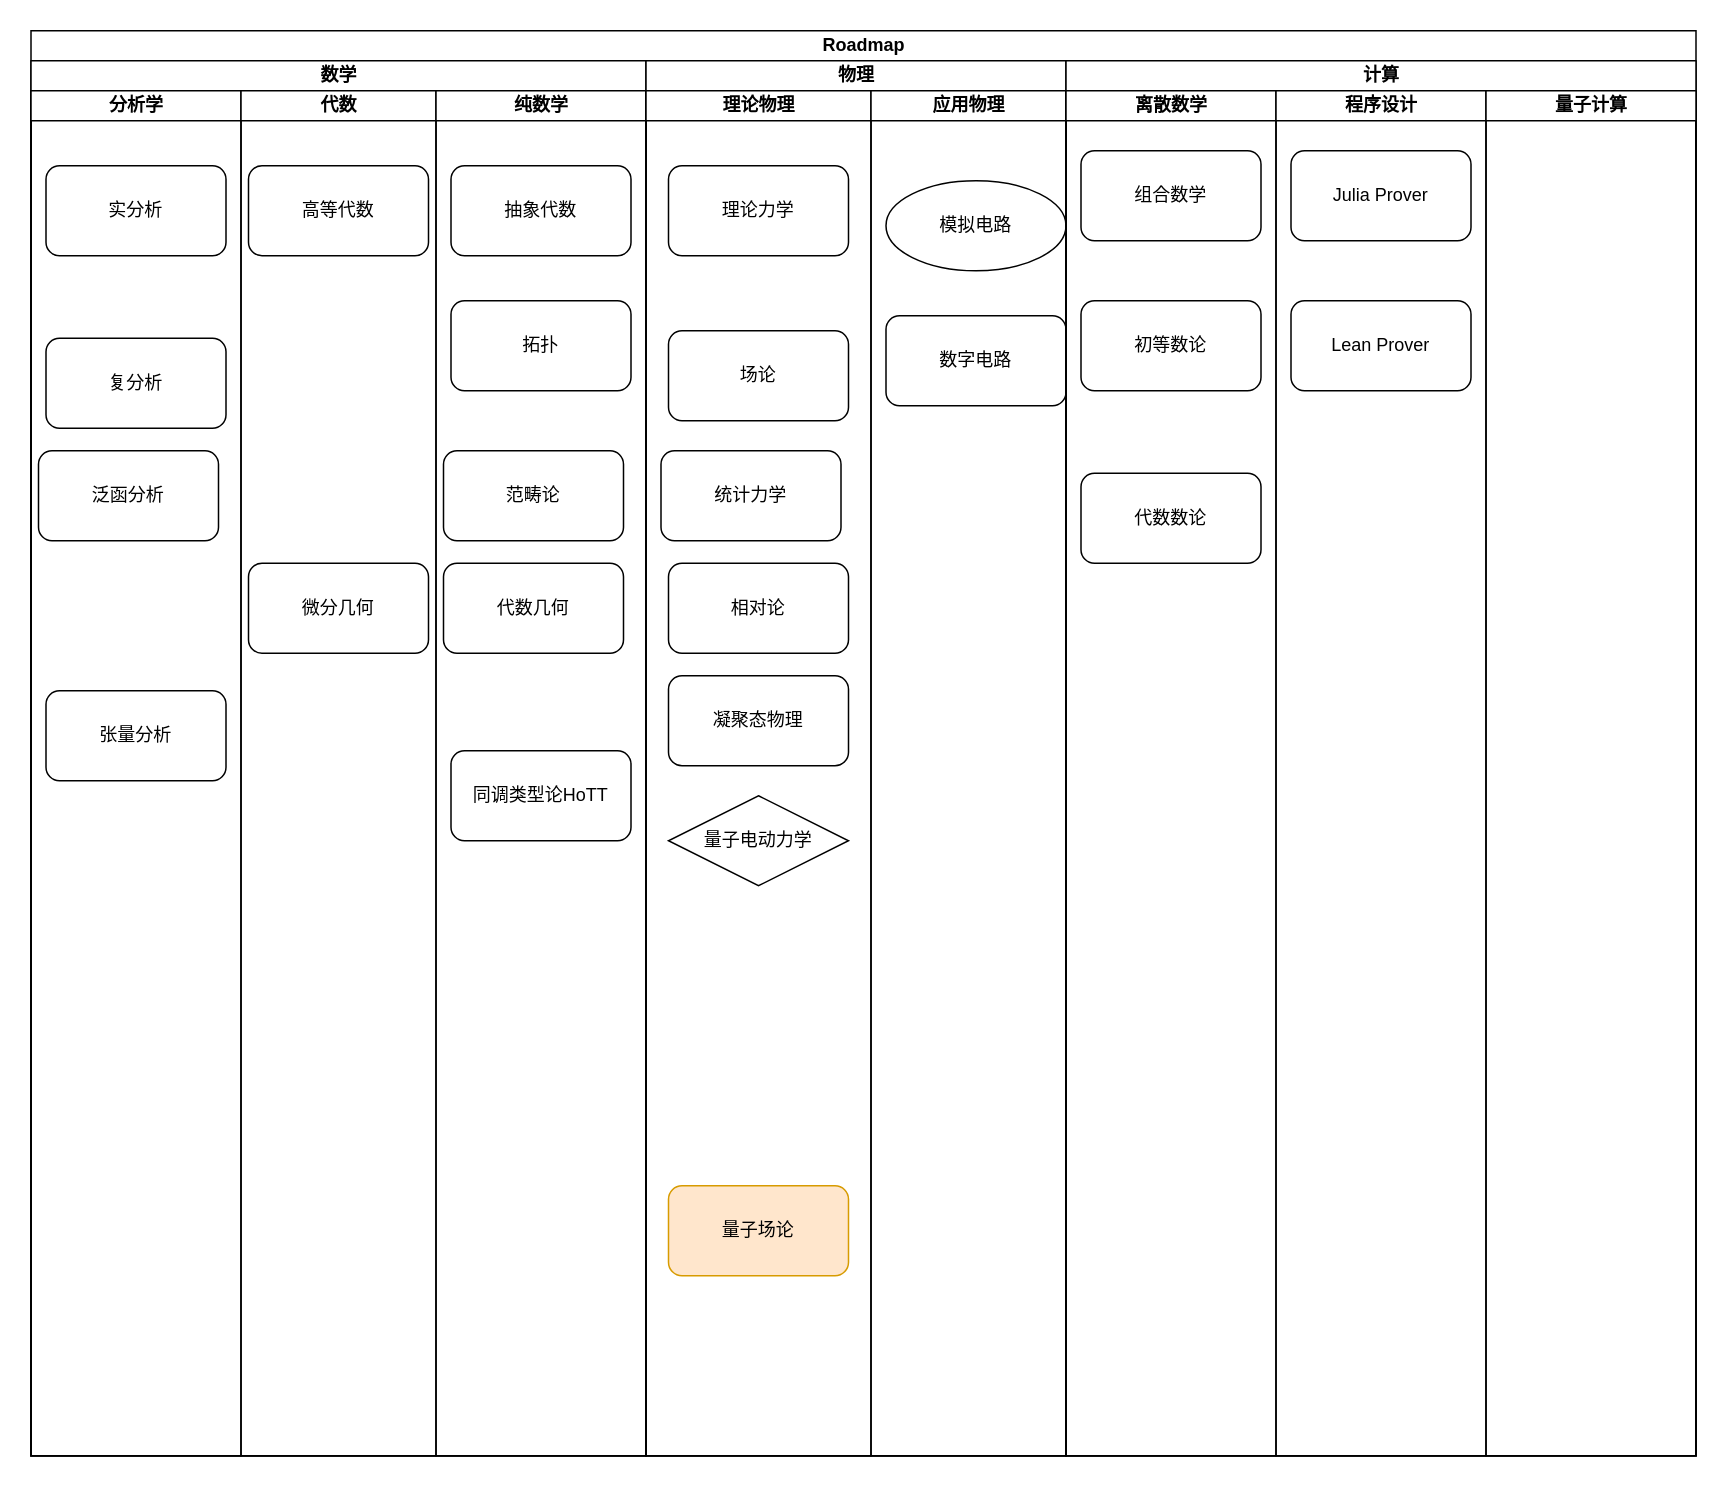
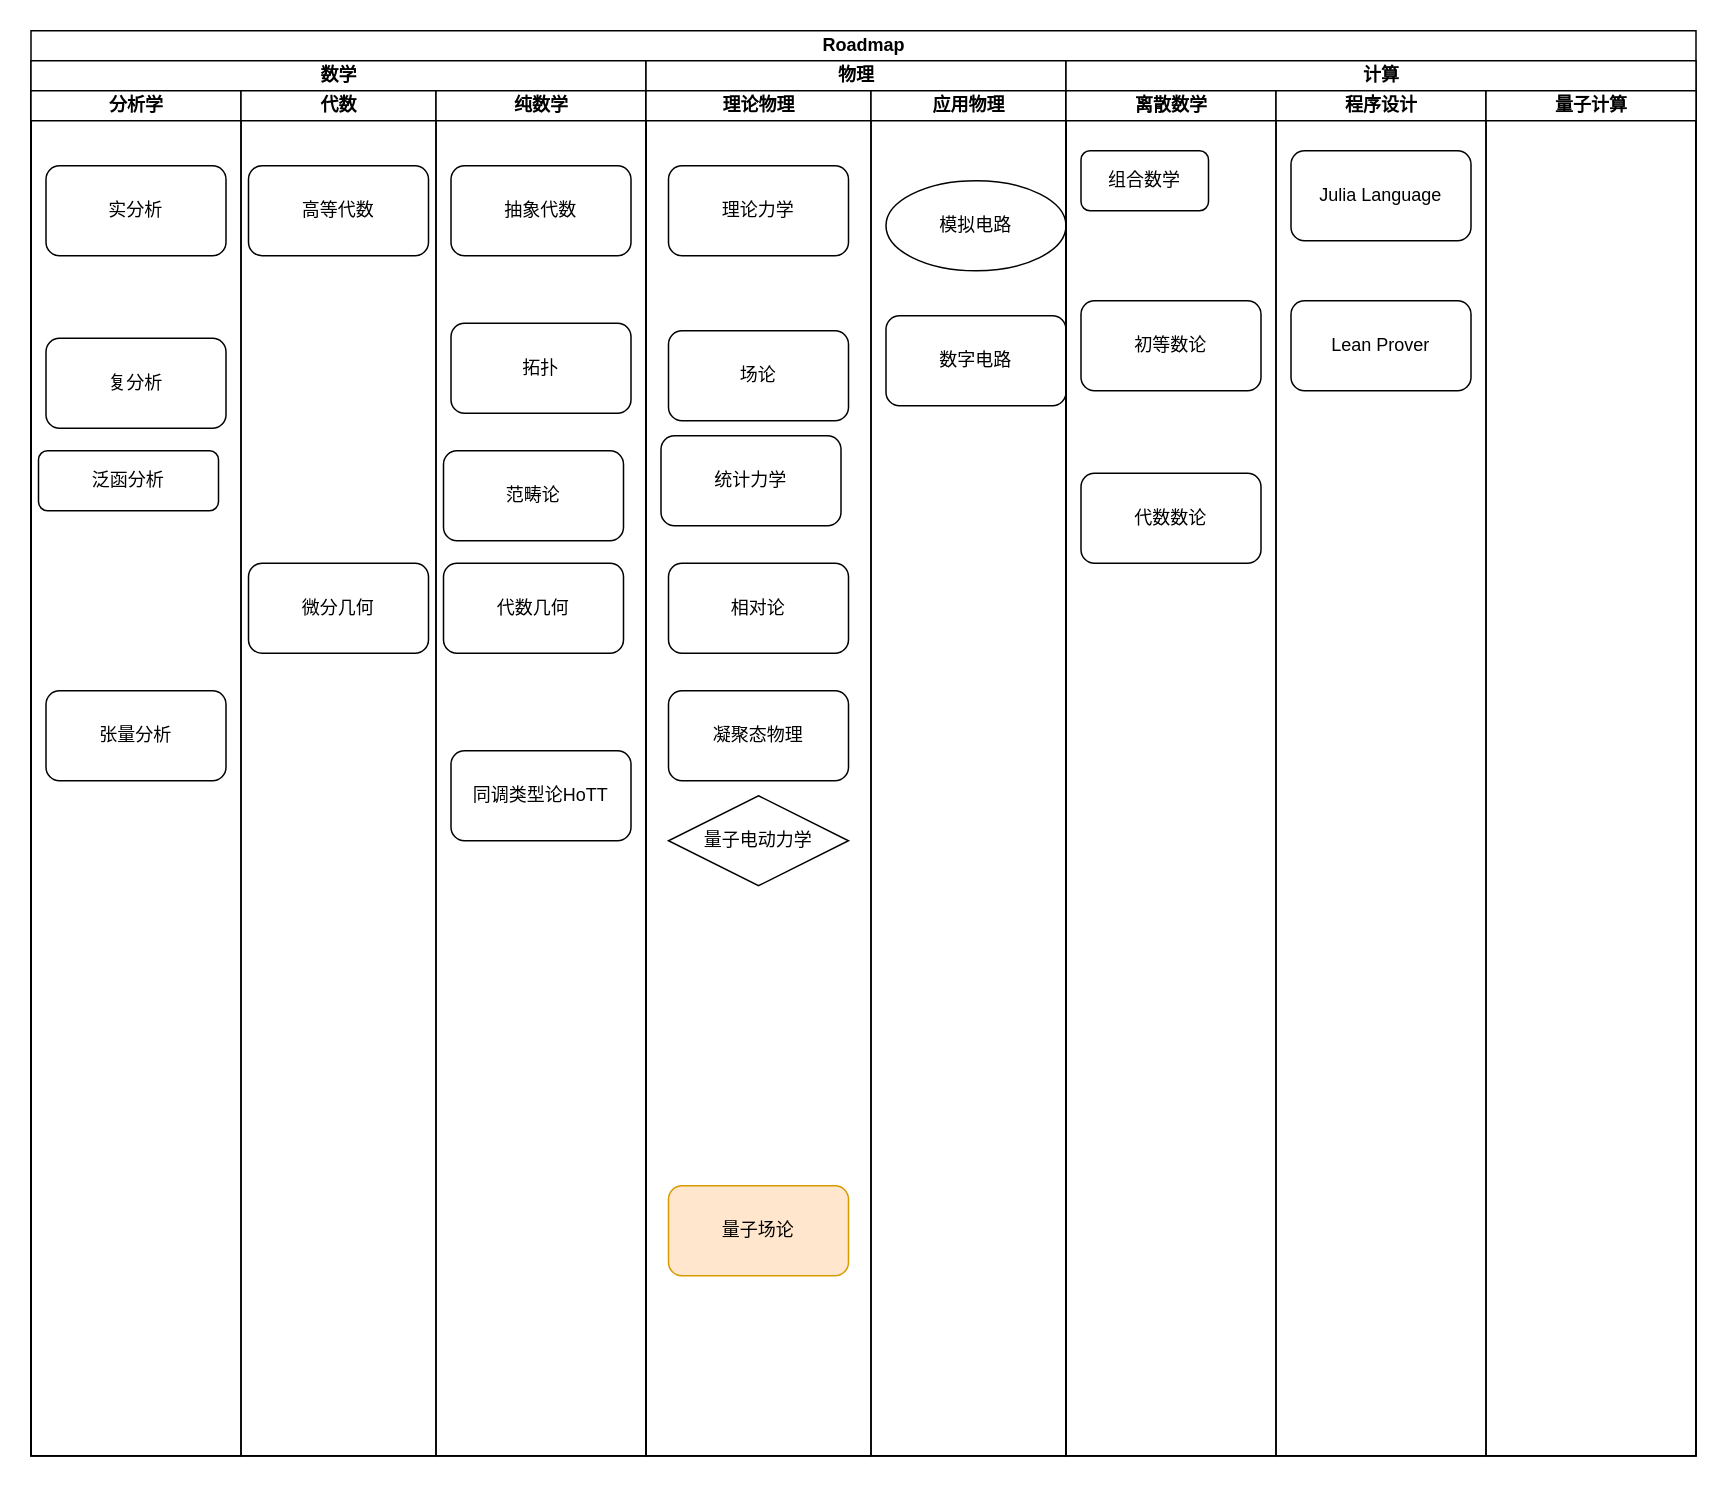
node "组合数学": size 180x90 -> 128x60
node "Julia Prover": label "Julia Prover" -> "Julia Language"
node "拓扑": moved (541, 346) -> (541, 368)
node "泛函分析": size 180x90 -> 180x60
node "统计力学": moved (751, 496) -> (751, 481)
node "凝聚态物理": moved (758, 721) -> (758, 736)
